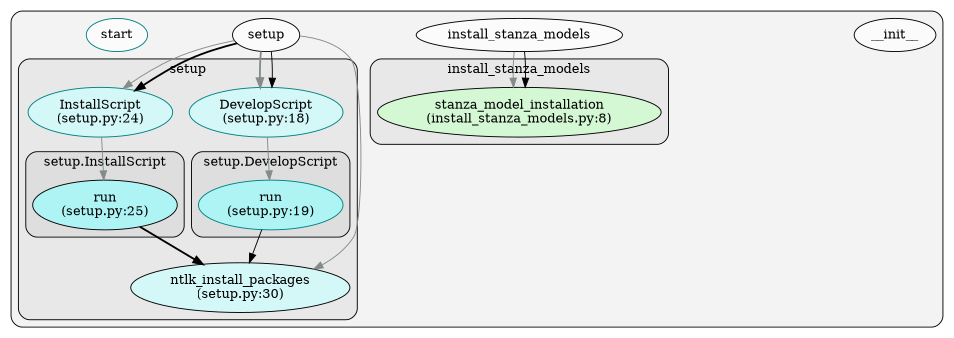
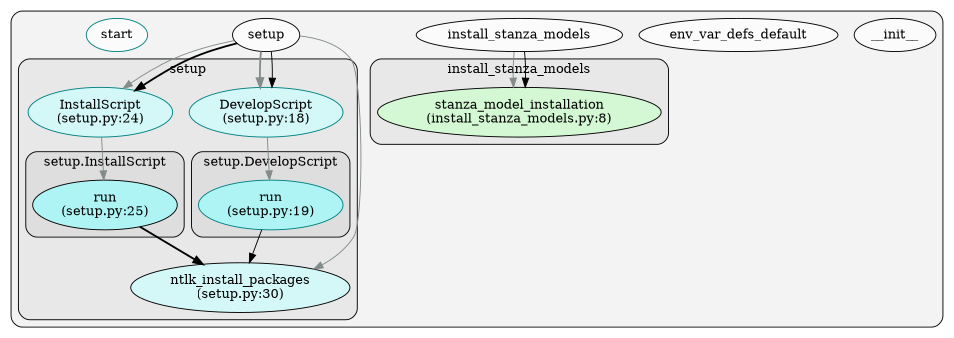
node "env_var_defs_default": added
